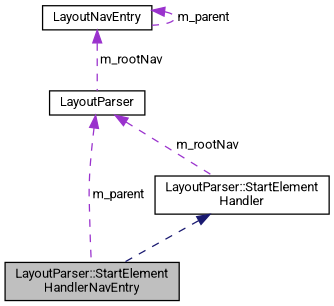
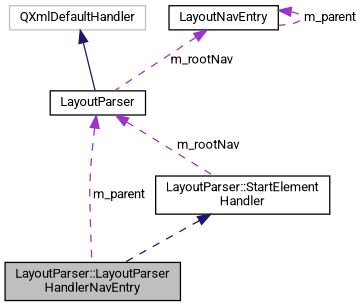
node "QXmlDefaultHandler": added
node "LayoutParser::StartElement HandlerNavEntry": label "LayoutParser::StartElement HandlerNavEntry" -> "LayoutParser::LayoutParser HandlerNavEntry"
